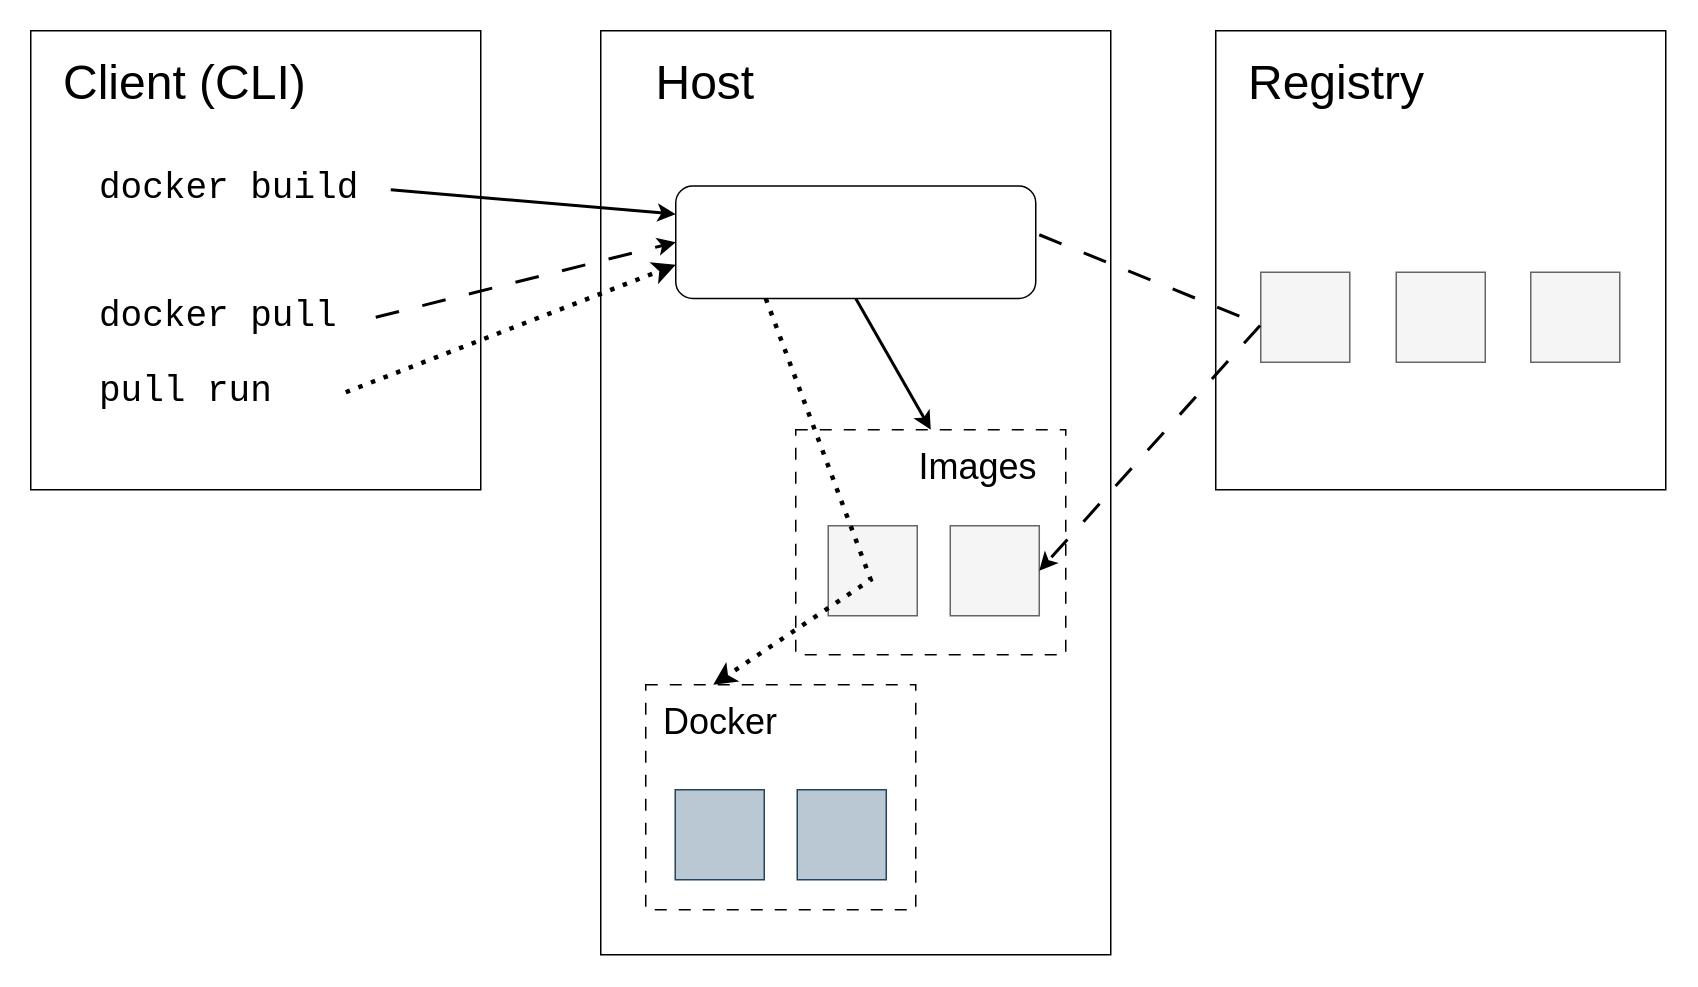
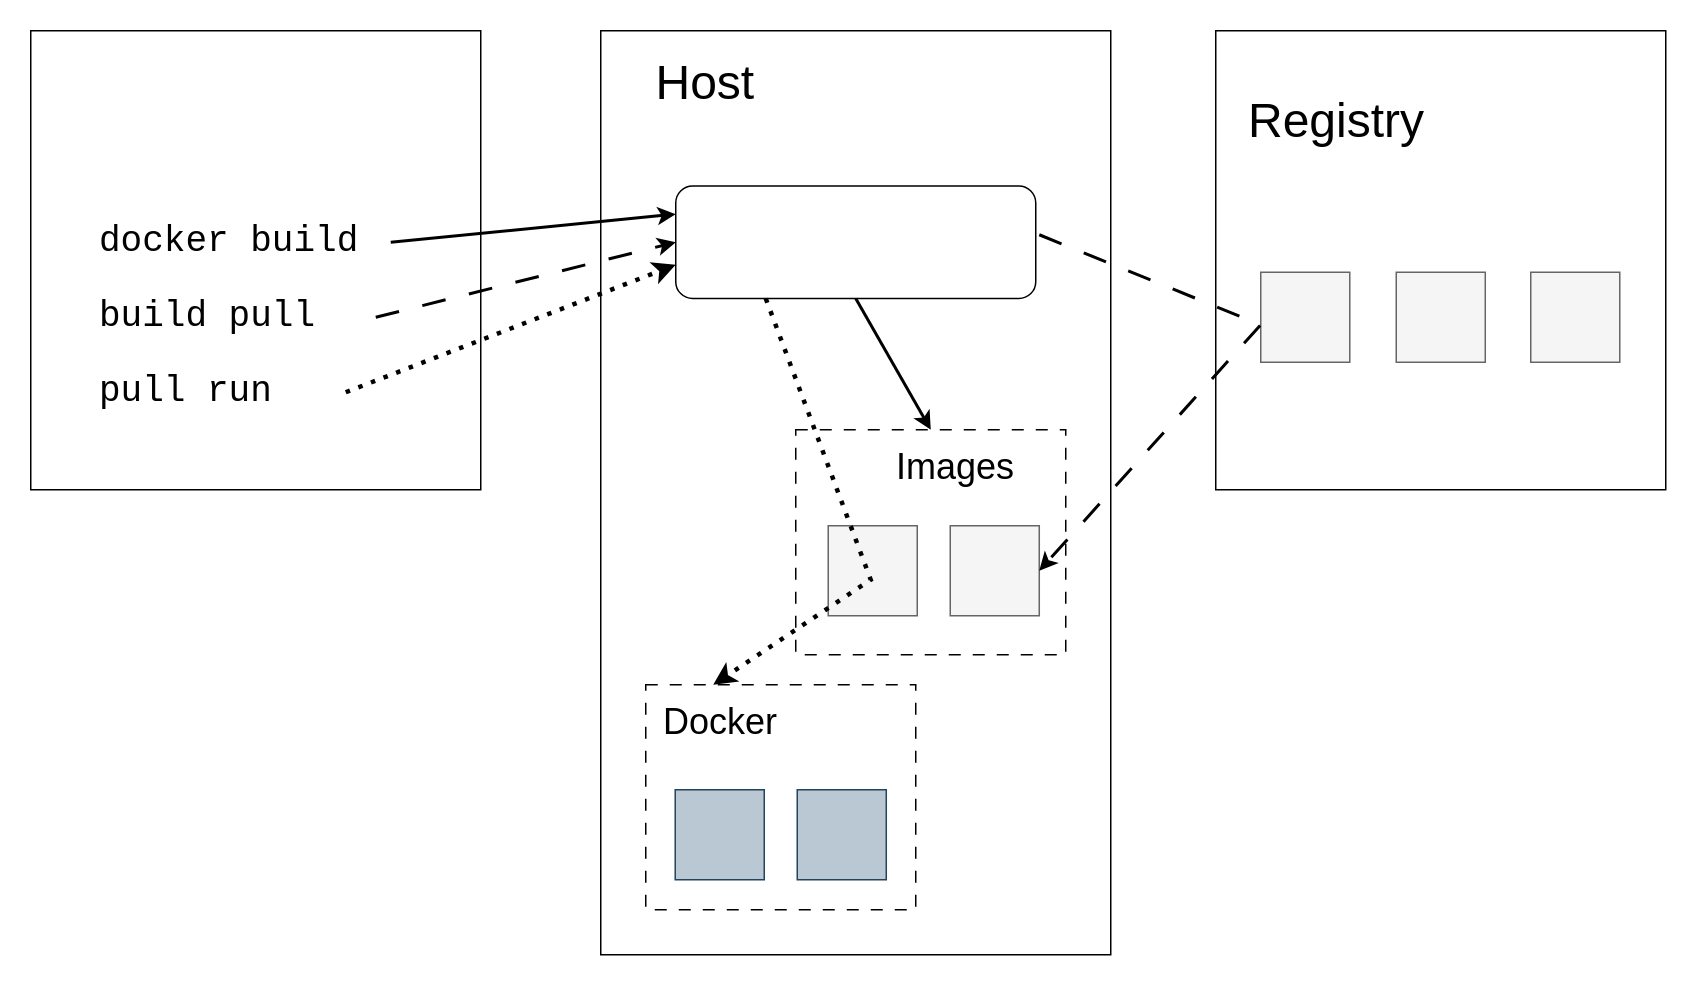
node "Client (CLI)": removed
node "Registry": moved (1343, 83) -> (1343, 121)
node "docker build": moved (244, 190) -> (244, 242)
node "docker pull": label "docker pull" -> "build pull"
node "Images": moved (935, 467) -> (913, 467)
